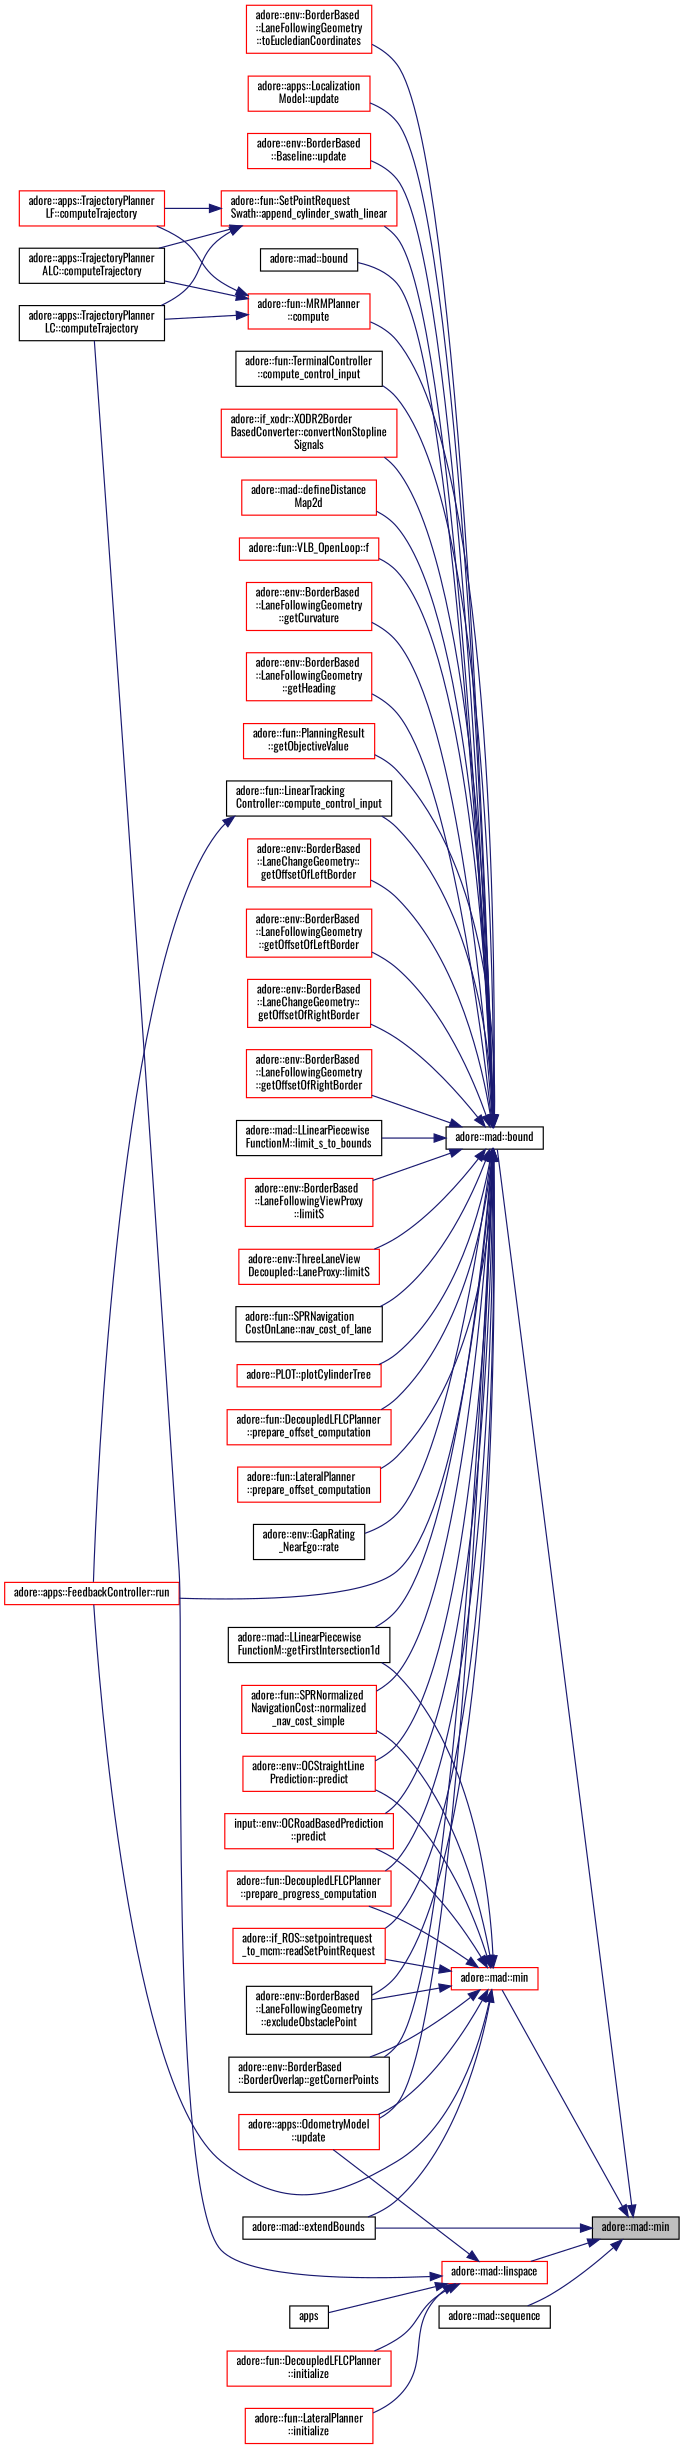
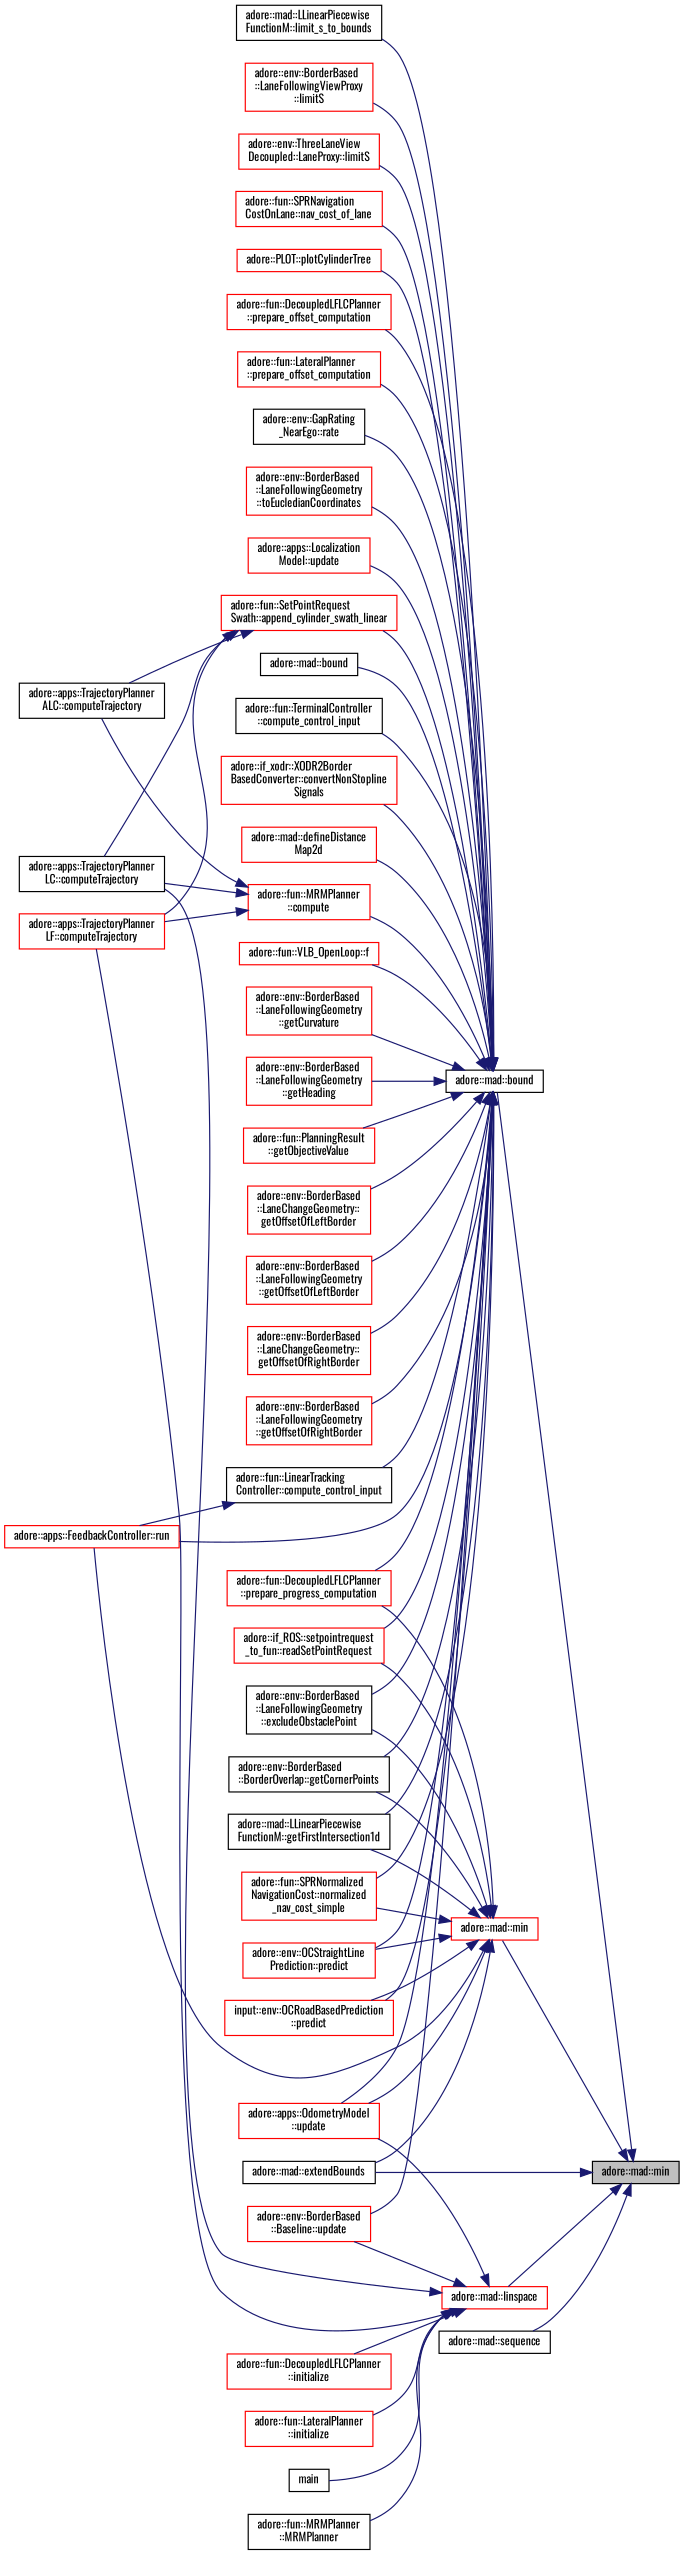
node "adore::fun::SPRNavigation CostOnLane::nav_cost_of_lane": color black -> red
edge "adore::apps::TrajectoryPlanner LF::computeTrajectory" -> "adore::mad::linspace": added
node "adore::if_ROS::setpointrequest _to_mcm::readSetPointRequest": label "adore::if_ROS::setpointrequest _to_mcm::readSetPointRequest" -> "adore::if_ROS::setpointrequest _to_fun::readSetPointRequest"
edge "adore::env::BorderBased ::Baseline::update" -> "adore::mad::linspace": added
node "apps": label "apps" -> "main"
node "adore::fun::MRMPlanner ::MRMPlanner": added
